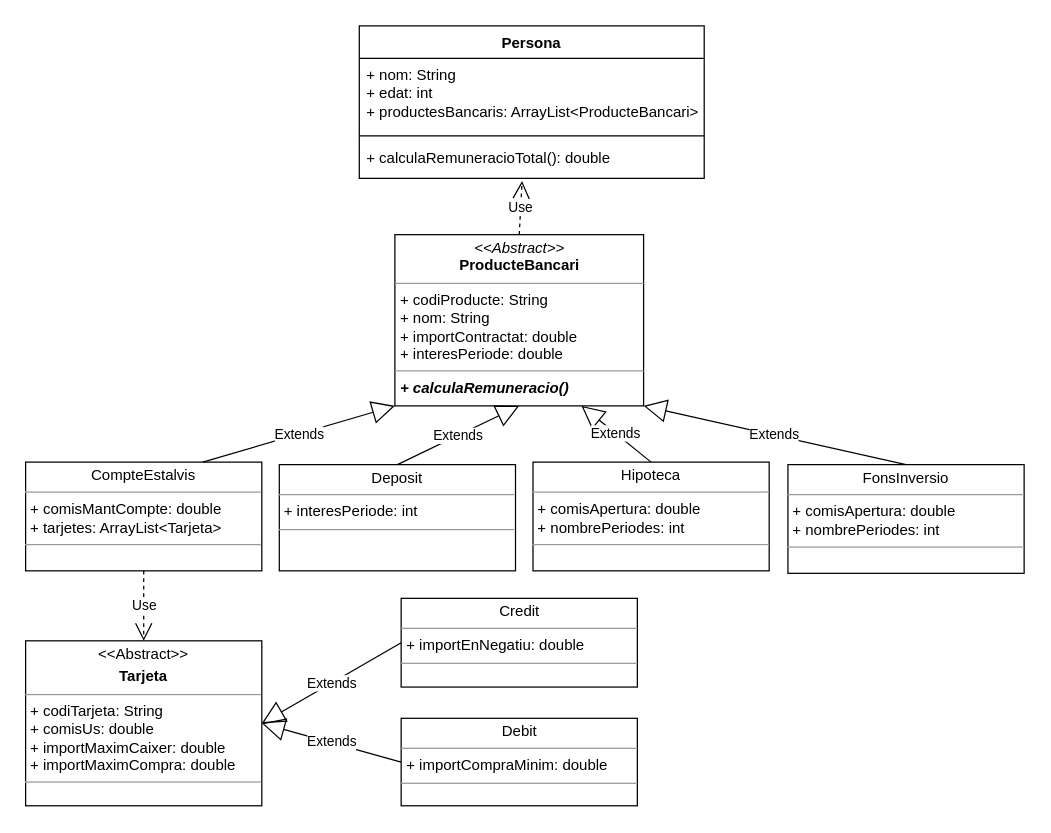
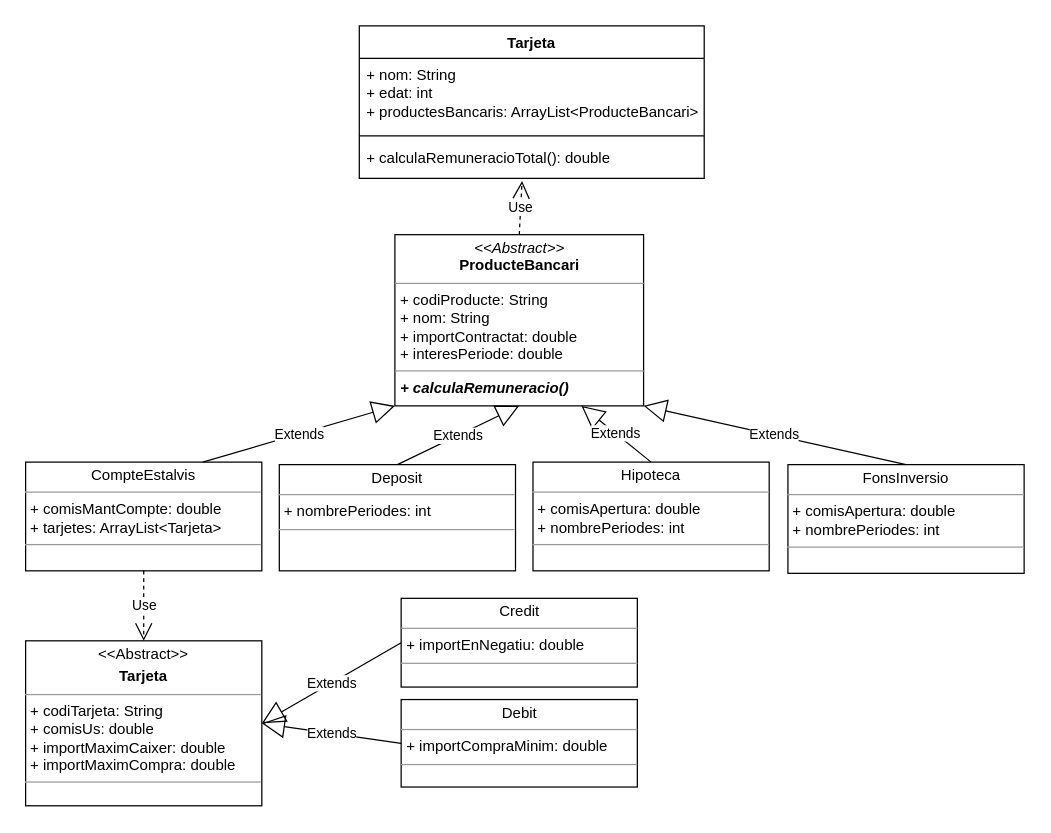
node "Persona": label "Persona" -> "Tarjeta"
node "Deposit + interesPeriode: int": label "Deposit + interesPeriode: int" -> "Deposit + nombrePeriodes: int"
node "Debit + importCompraMinim: double": moved (519, 762) -> (519, 743)
